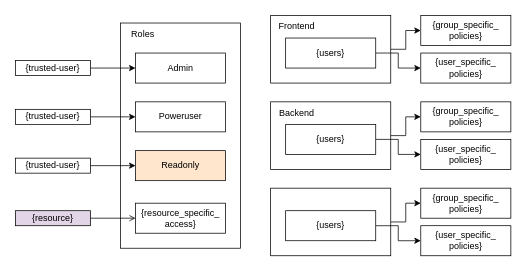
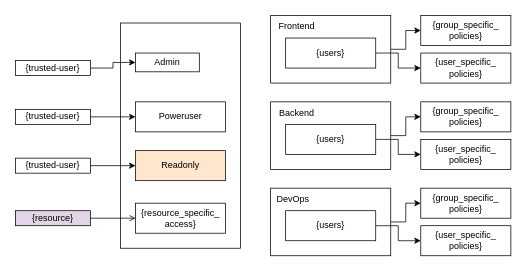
node "Roles": removed
node "Admin": size 90x30 -> 64x19
node "DevOps": added
